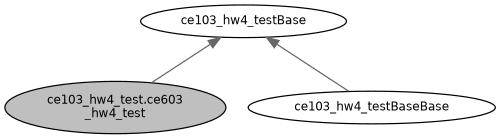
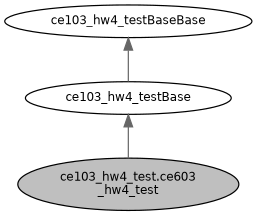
edge "ce103_hw4_testBaseBase" -> "ce103_hw4_testBase": reversed
